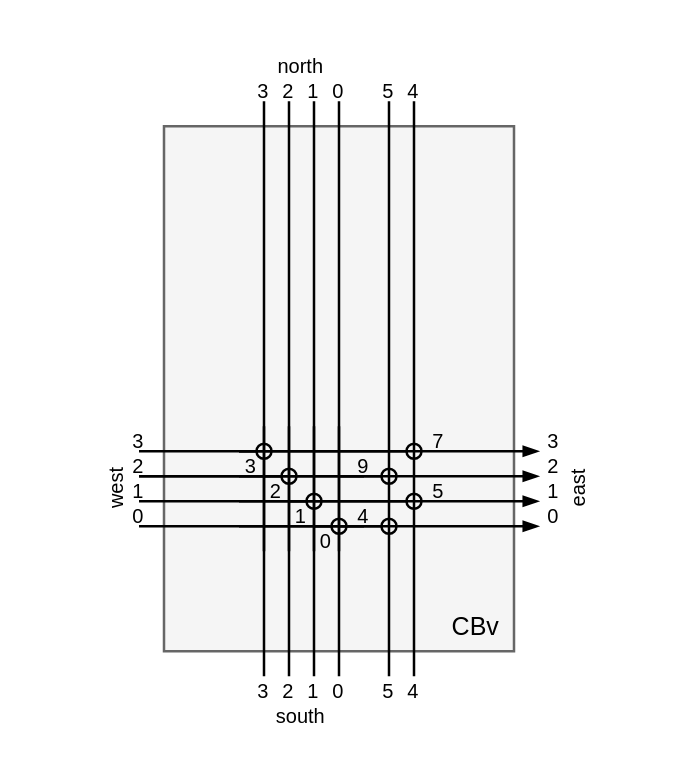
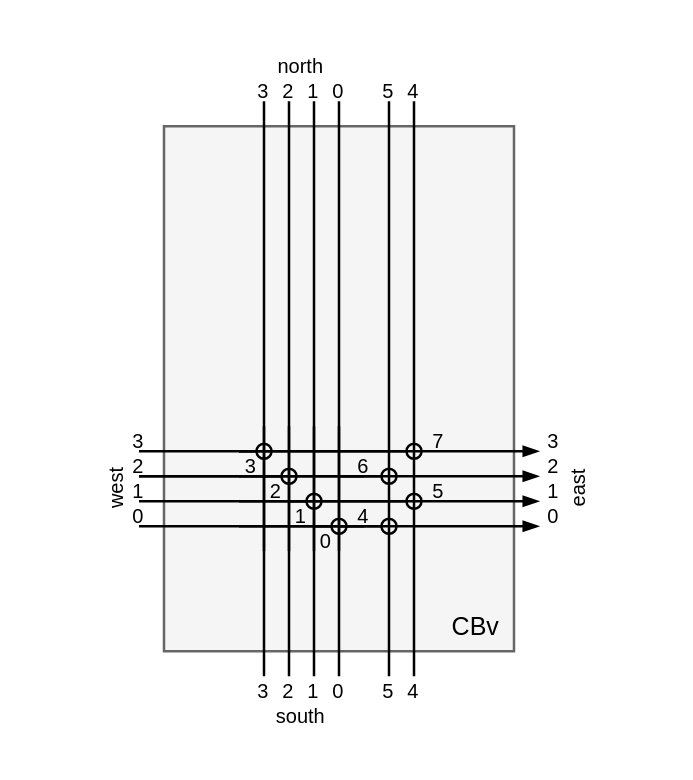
node "9": label "9" -> "6"
